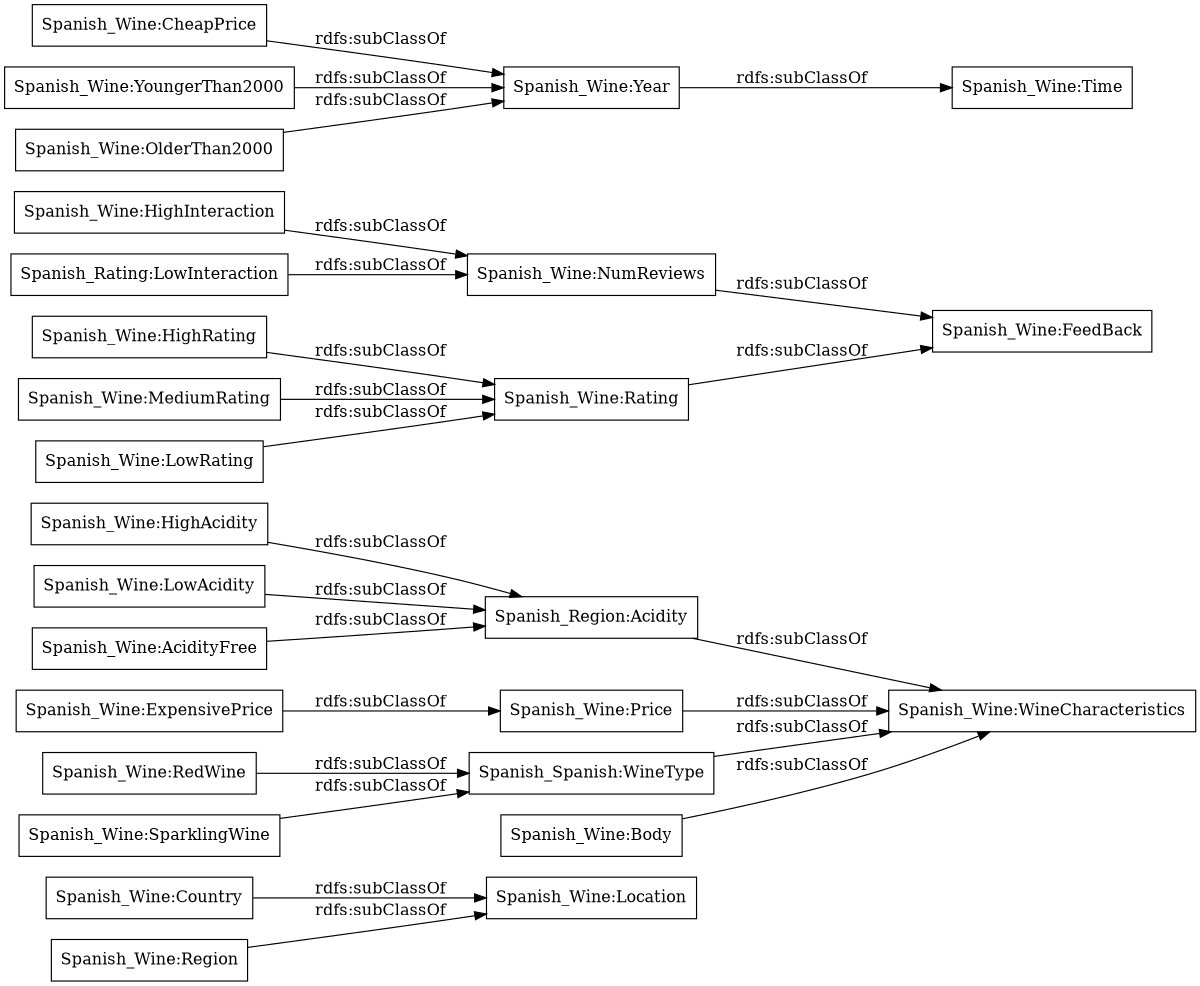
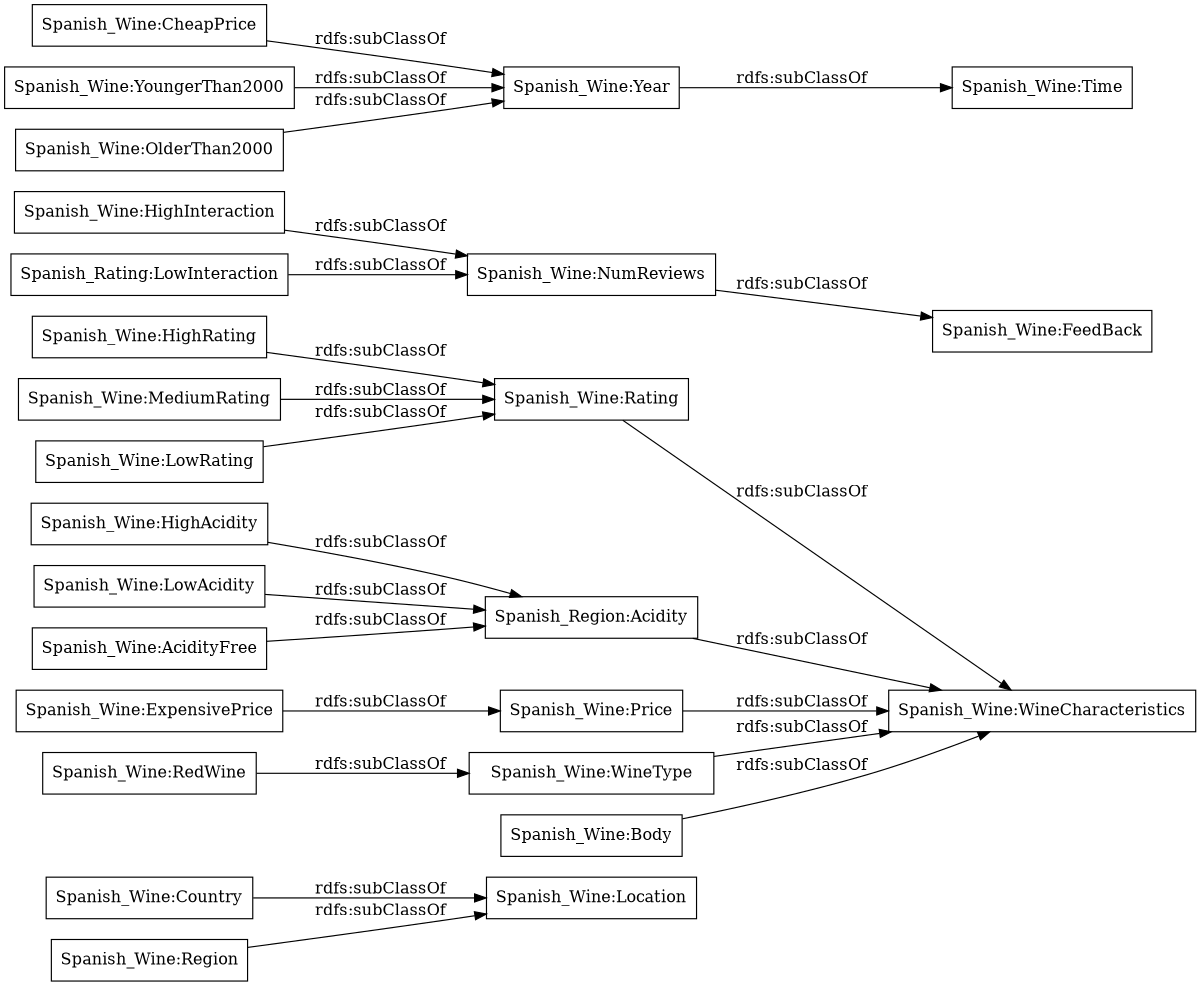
edge "Spanish_Wine:Rating" -> "Spanish_Wine:FeedBack": now "Spanish_Wine:Rating" -> "Spanish_Wine:WineCharacteristics"
node "Spanish_Spanish:WineType": label "Spanish_Spanish:WineType" -> "Spanish_Wine:WineType"
node "Spanish_Wine:SparklingWine": removed
